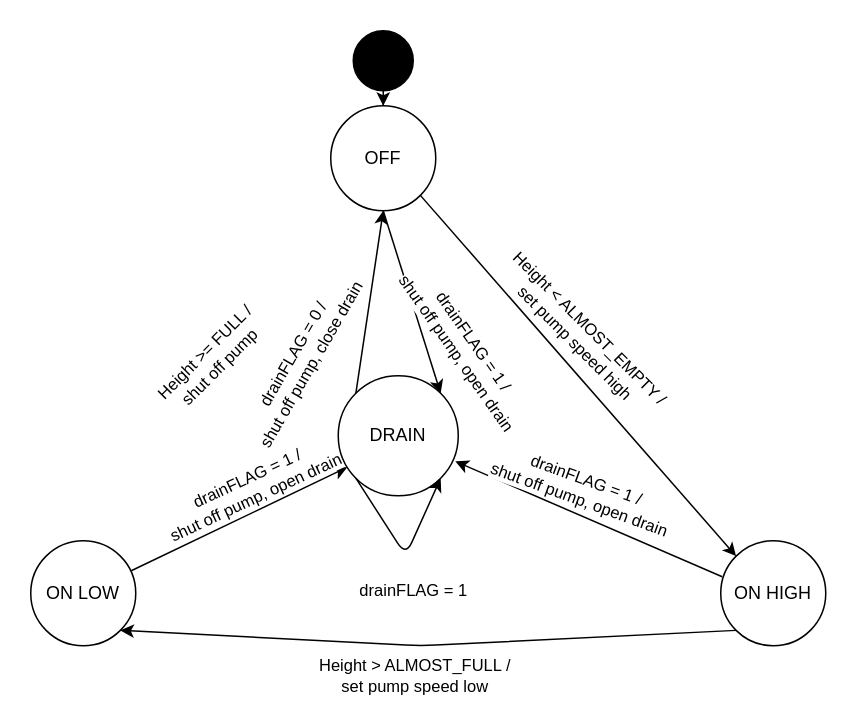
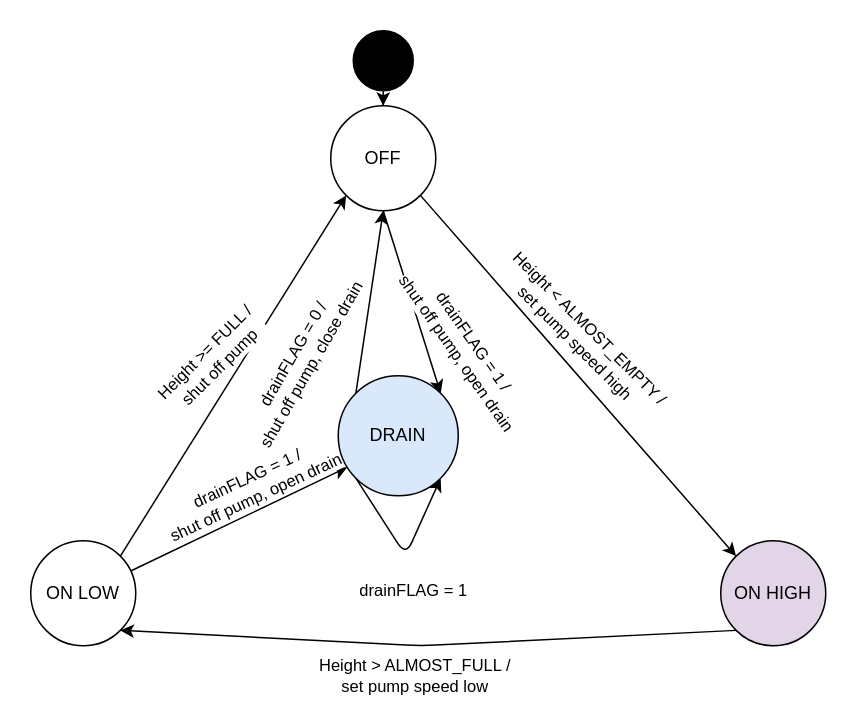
node "DRAIN": fillcolor #ffffff -> #dae8fc
edge "ON LOW" -> "OFF": added
edge "ON HIGH" -> "DRAIN": removed, label "drainFLAG = 1 / shut off pump, open drain"
node "ON HIGH": fillcolor #ffffff -> #e1d5e7
